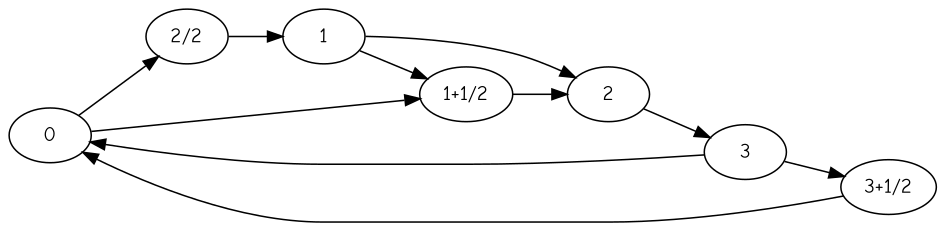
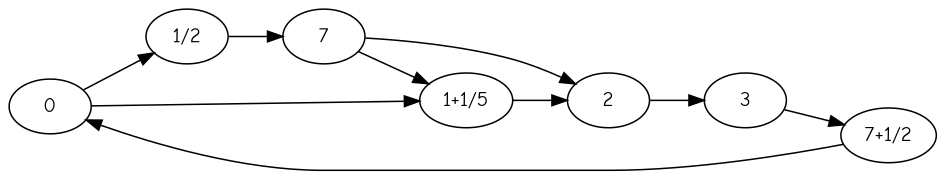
node "2/2": label "2/2" -> "1/2"
node "1": label "1" -> "7"
node "1+1/2": label "1+1/2" -> "1+1/5"
edge "3" -> "0": removed
node "3+1/2": label "3+1/2" -> "7+1/2"
